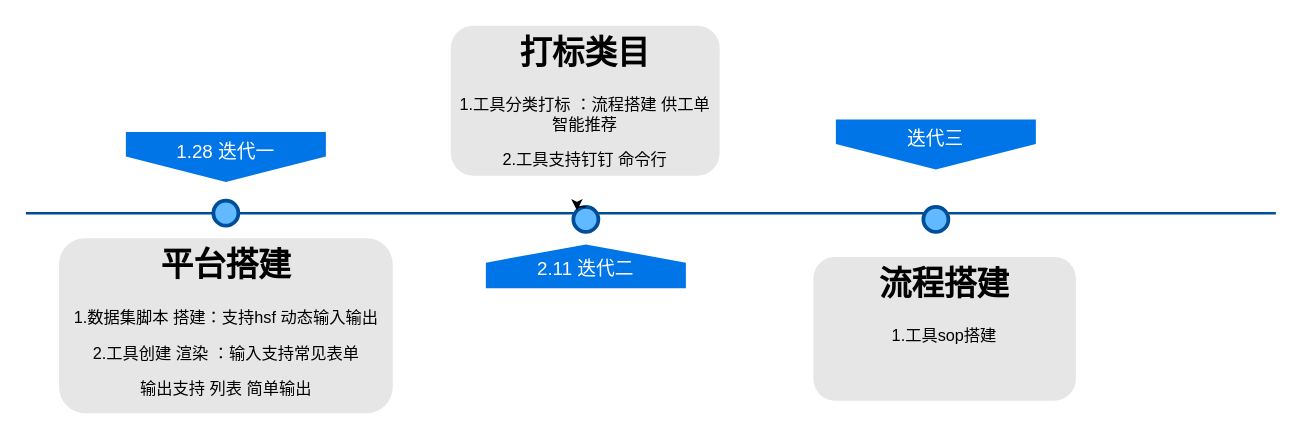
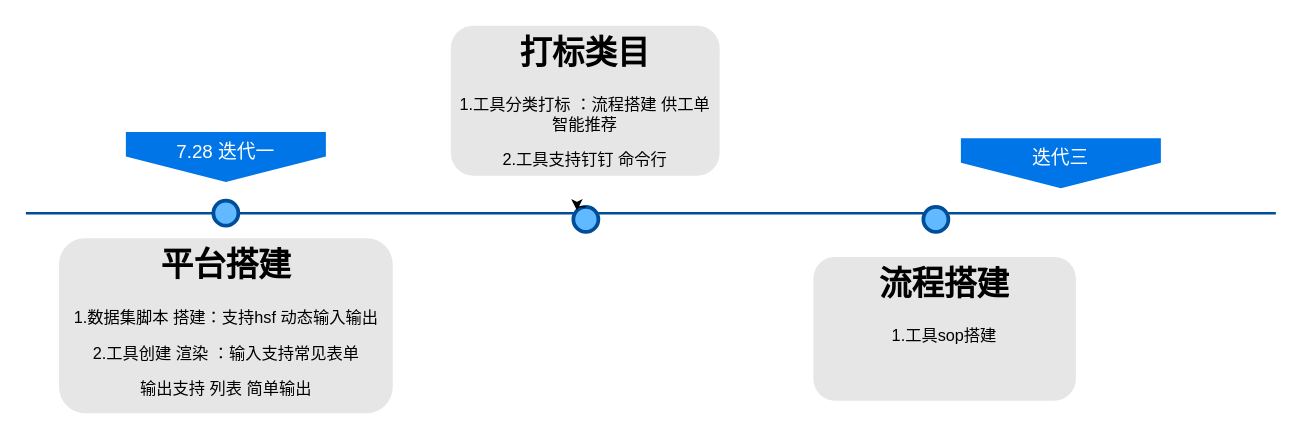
node "迭代三": moved (936, 144) -> (1061, 163)
node "1.28 迭代一": label "1.28 迭代一" -> "7.28 迭代一"
node "2.11 迭代二": removed
